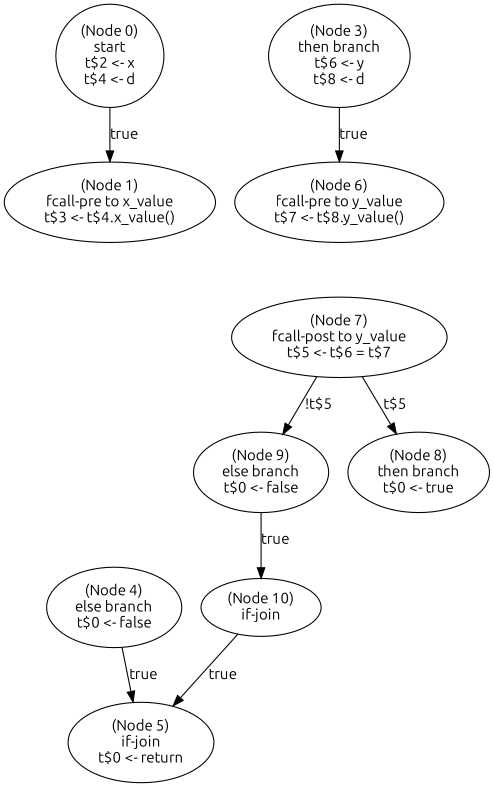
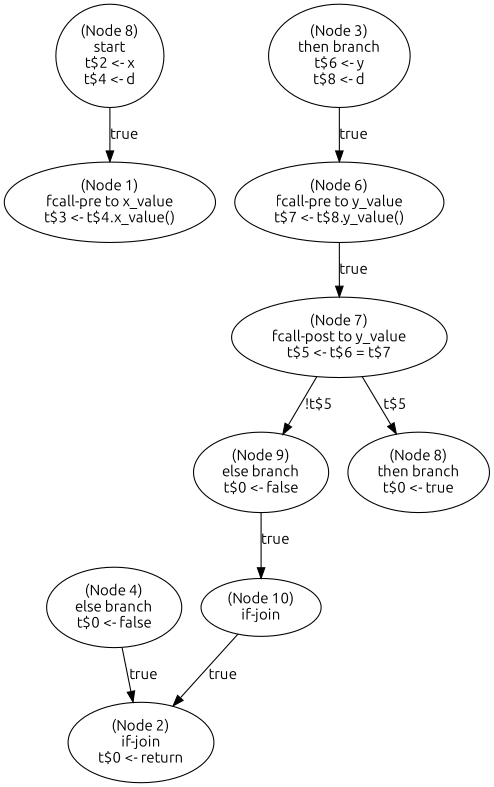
node "(Node 0) start t$2 <- x t$4 <- d": label "(Node 0) start t$2 <- x t$4 <- d" -> "(Node 8) start t$2 <- x t$4 <- d"
edge "(Node 6) fcall-pre to y_value t$7 <- t$8.y_value()" -> "(Node 7) fcall-post to y_value t$5 <- t$6 = t$7": added, label "true"
node "(Node 5) if-join t$0 <- return": label "(Node 5) if-join t$0 <- return" -> "(Node 2) if-join t$0 <- return"
